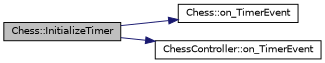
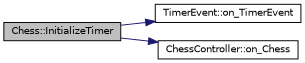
node "Chess::on_TimerEvent": label "Chess::on_TimerEvent" -> "TimerEvent::on_TimerEvent"
node "ChessController::on_TimerEvent": label "ChessController::on_TimerEvent" -> "ChessController::on_Chess"
